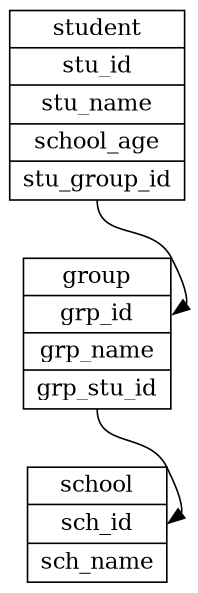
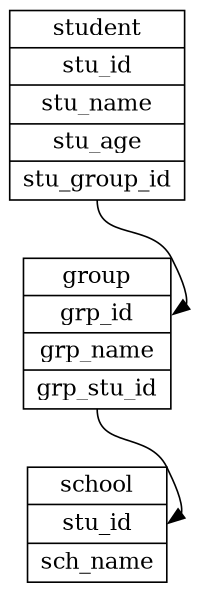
node "student": text "school_age" -> "stu_age"
node "school": text "sch_id" -> "stu_id"
